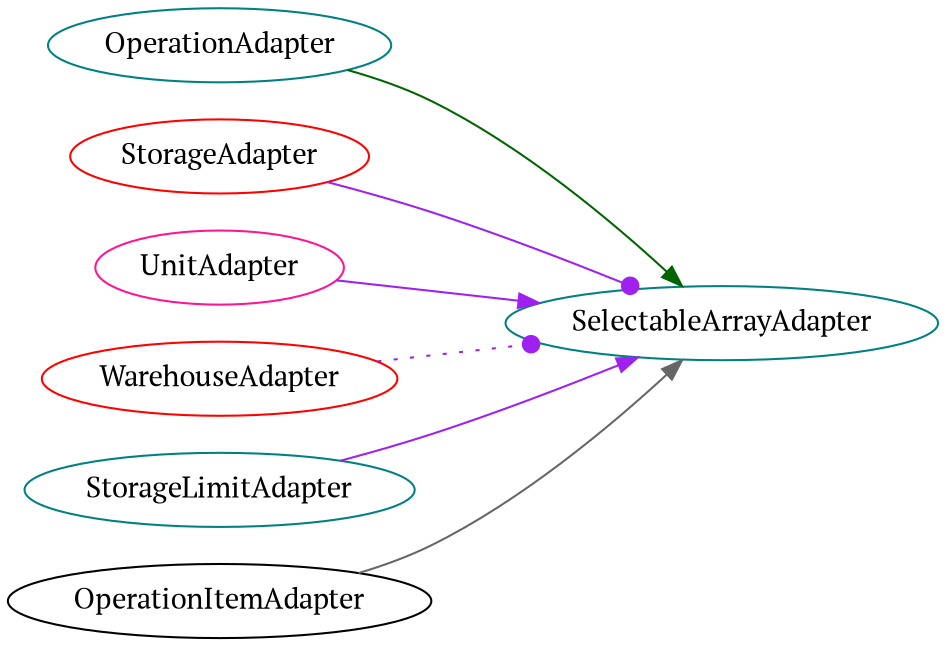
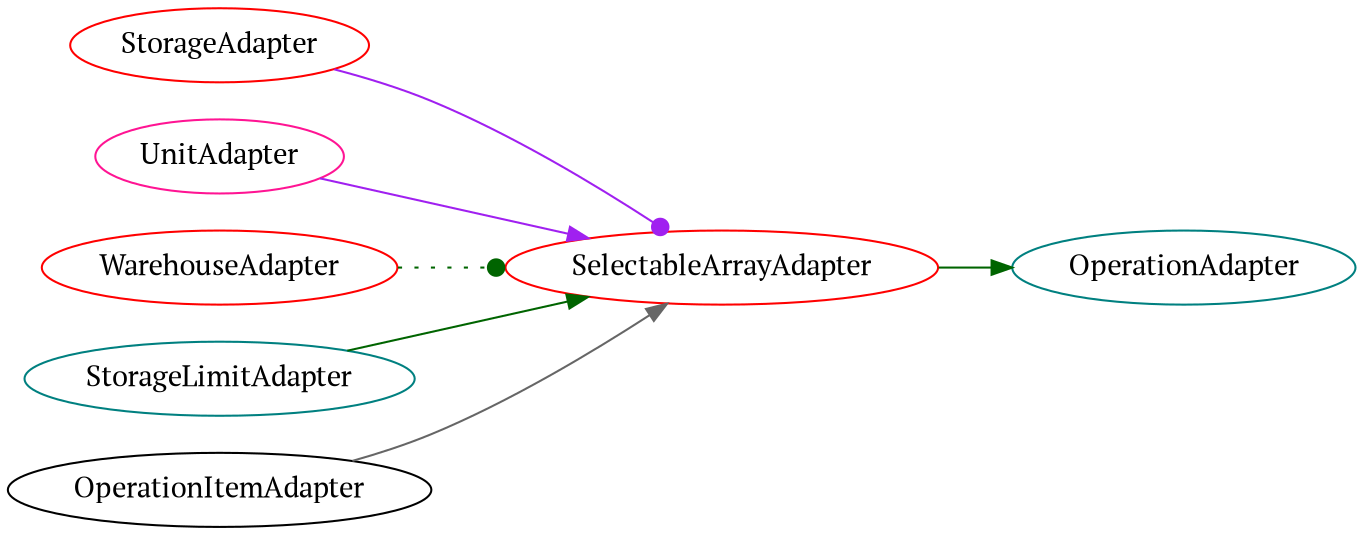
edge "OperationAdapter" -> "SelectableArrayAdapter": reversed
node "SelectableArrayAdapter": color teal -> red
edge "WarehouseAdapter" -> "SelectableArrayAdapter": color purple -> darkgreen
edge "StorageLimitAdapter" -> "SelectableArrayAdapter": color purple -> darkgreen
